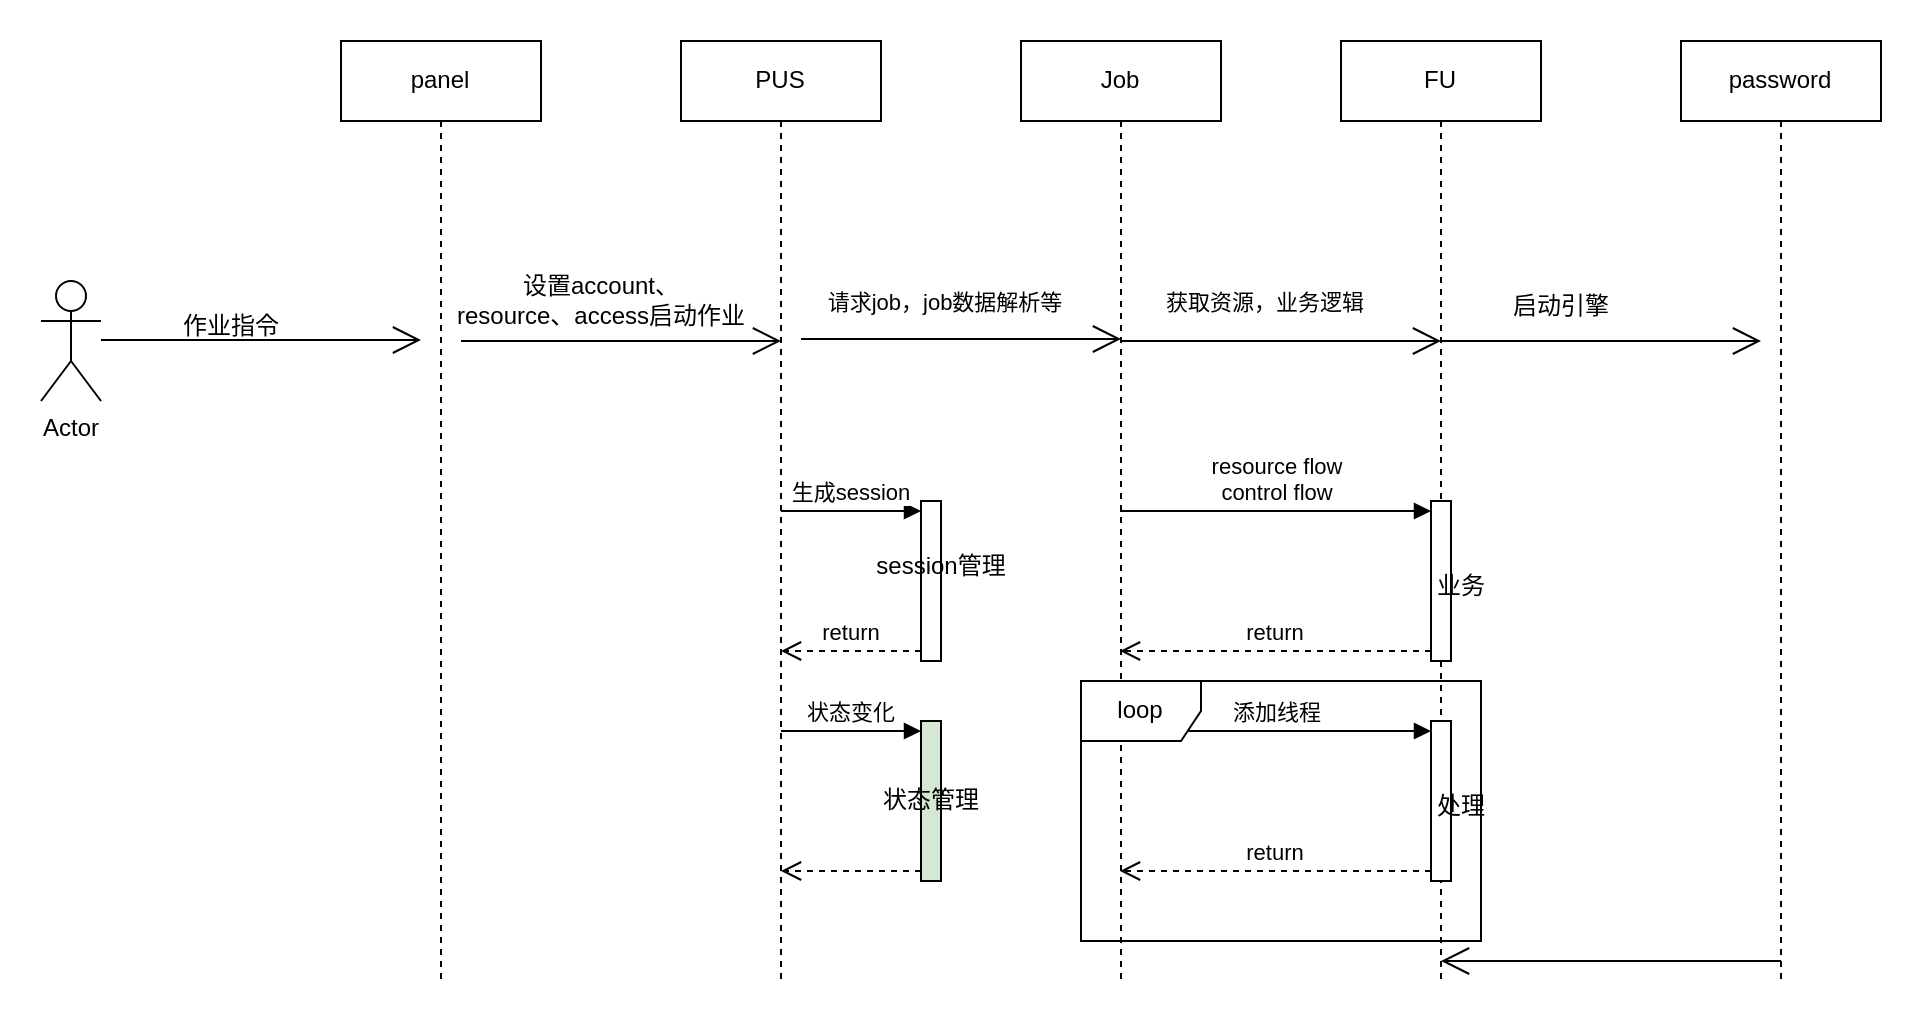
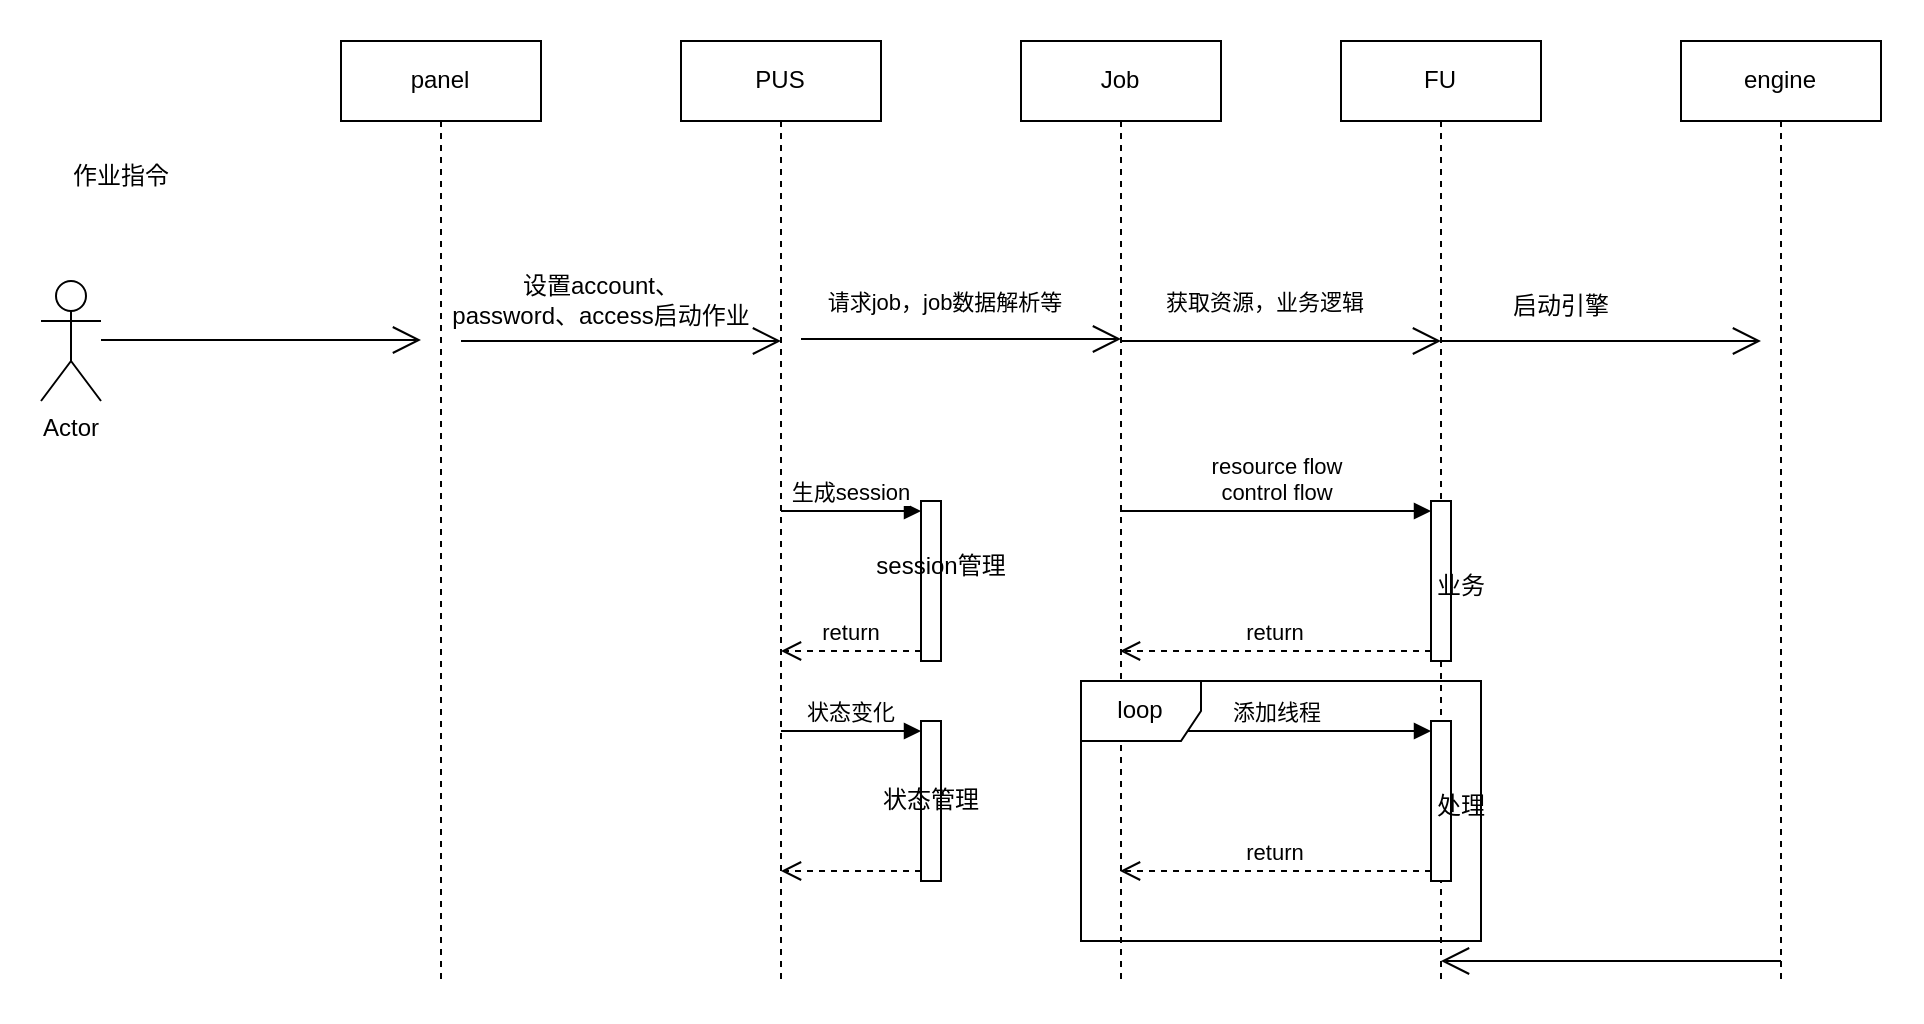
node "password": label "password" -> "engine"
node "设置account、 resource、access启动作业": label "设置account、 resource、access启动作业" -> "设置account、 password、access启动作业"
node "作业指令": moved (231, 327) -> (121, 177)
node "状态管理": fillcolor #d5e8d4 -> #ffffff
